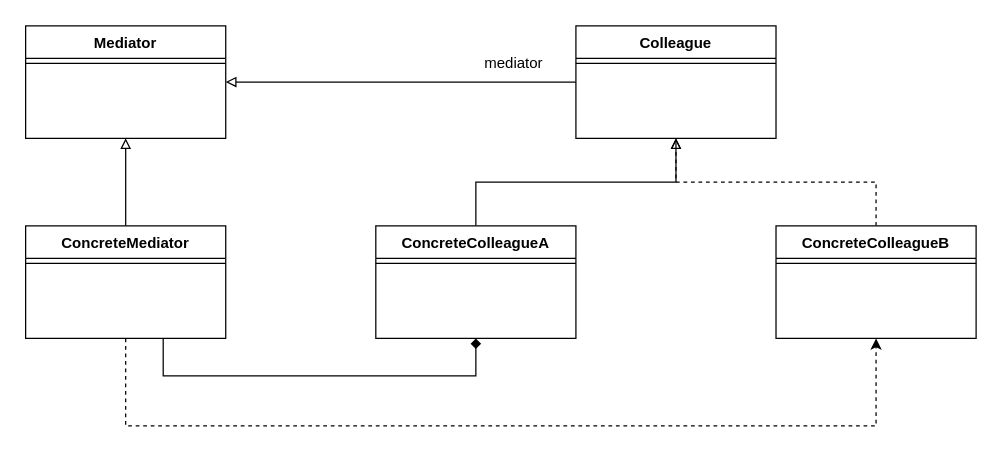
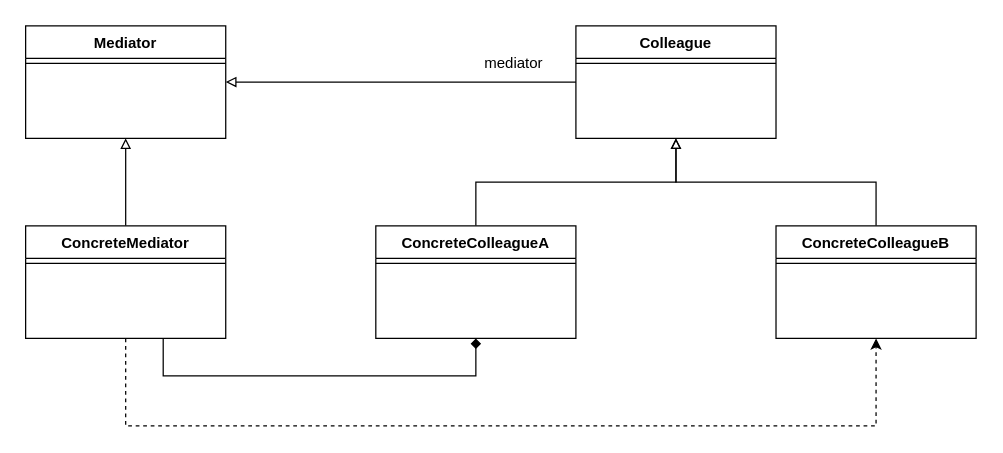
edge "ConcreteColleagueA" -> "Colleague": arrowhead open -> block
edge "ConcreteColleagueB" -> "Colleague": style dashed -> solid
